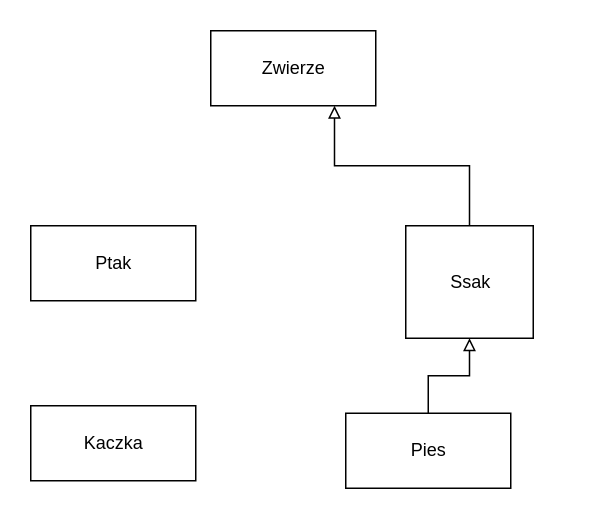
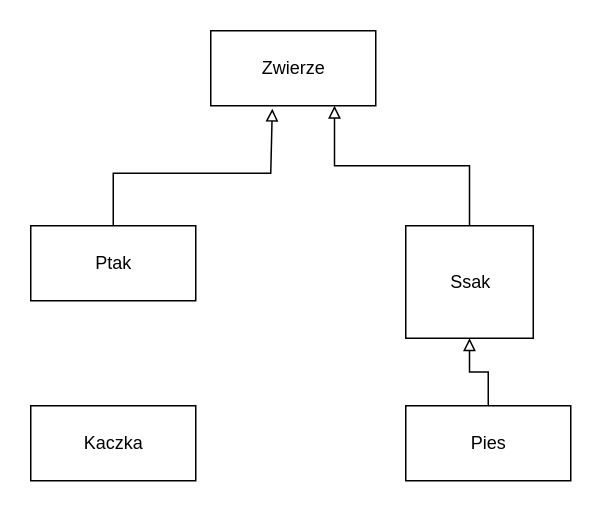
edge "Ptak" -> "Zwierze": added
node "Pies": moved (428, 451) -> (488, 443)
